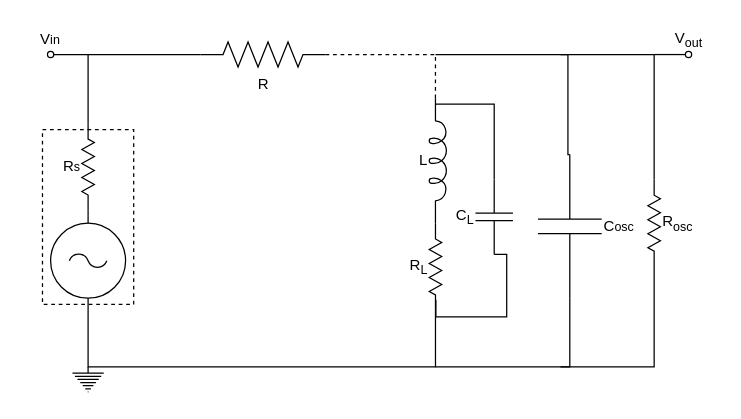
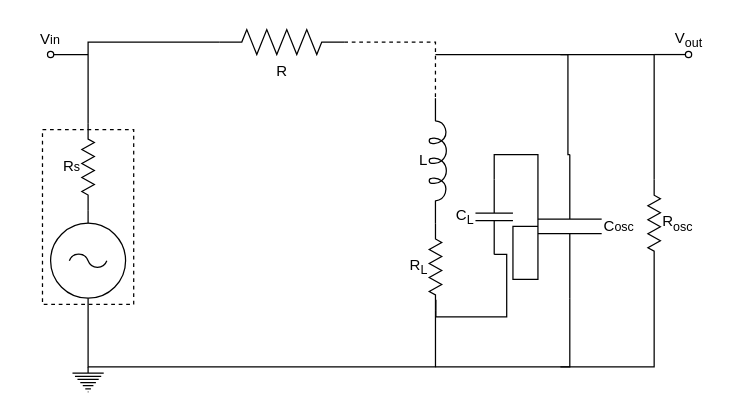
node "R": moved (263, 54) -> (282, 42)
edge "L" -- "CL": now "Cosc" -- "CL"
